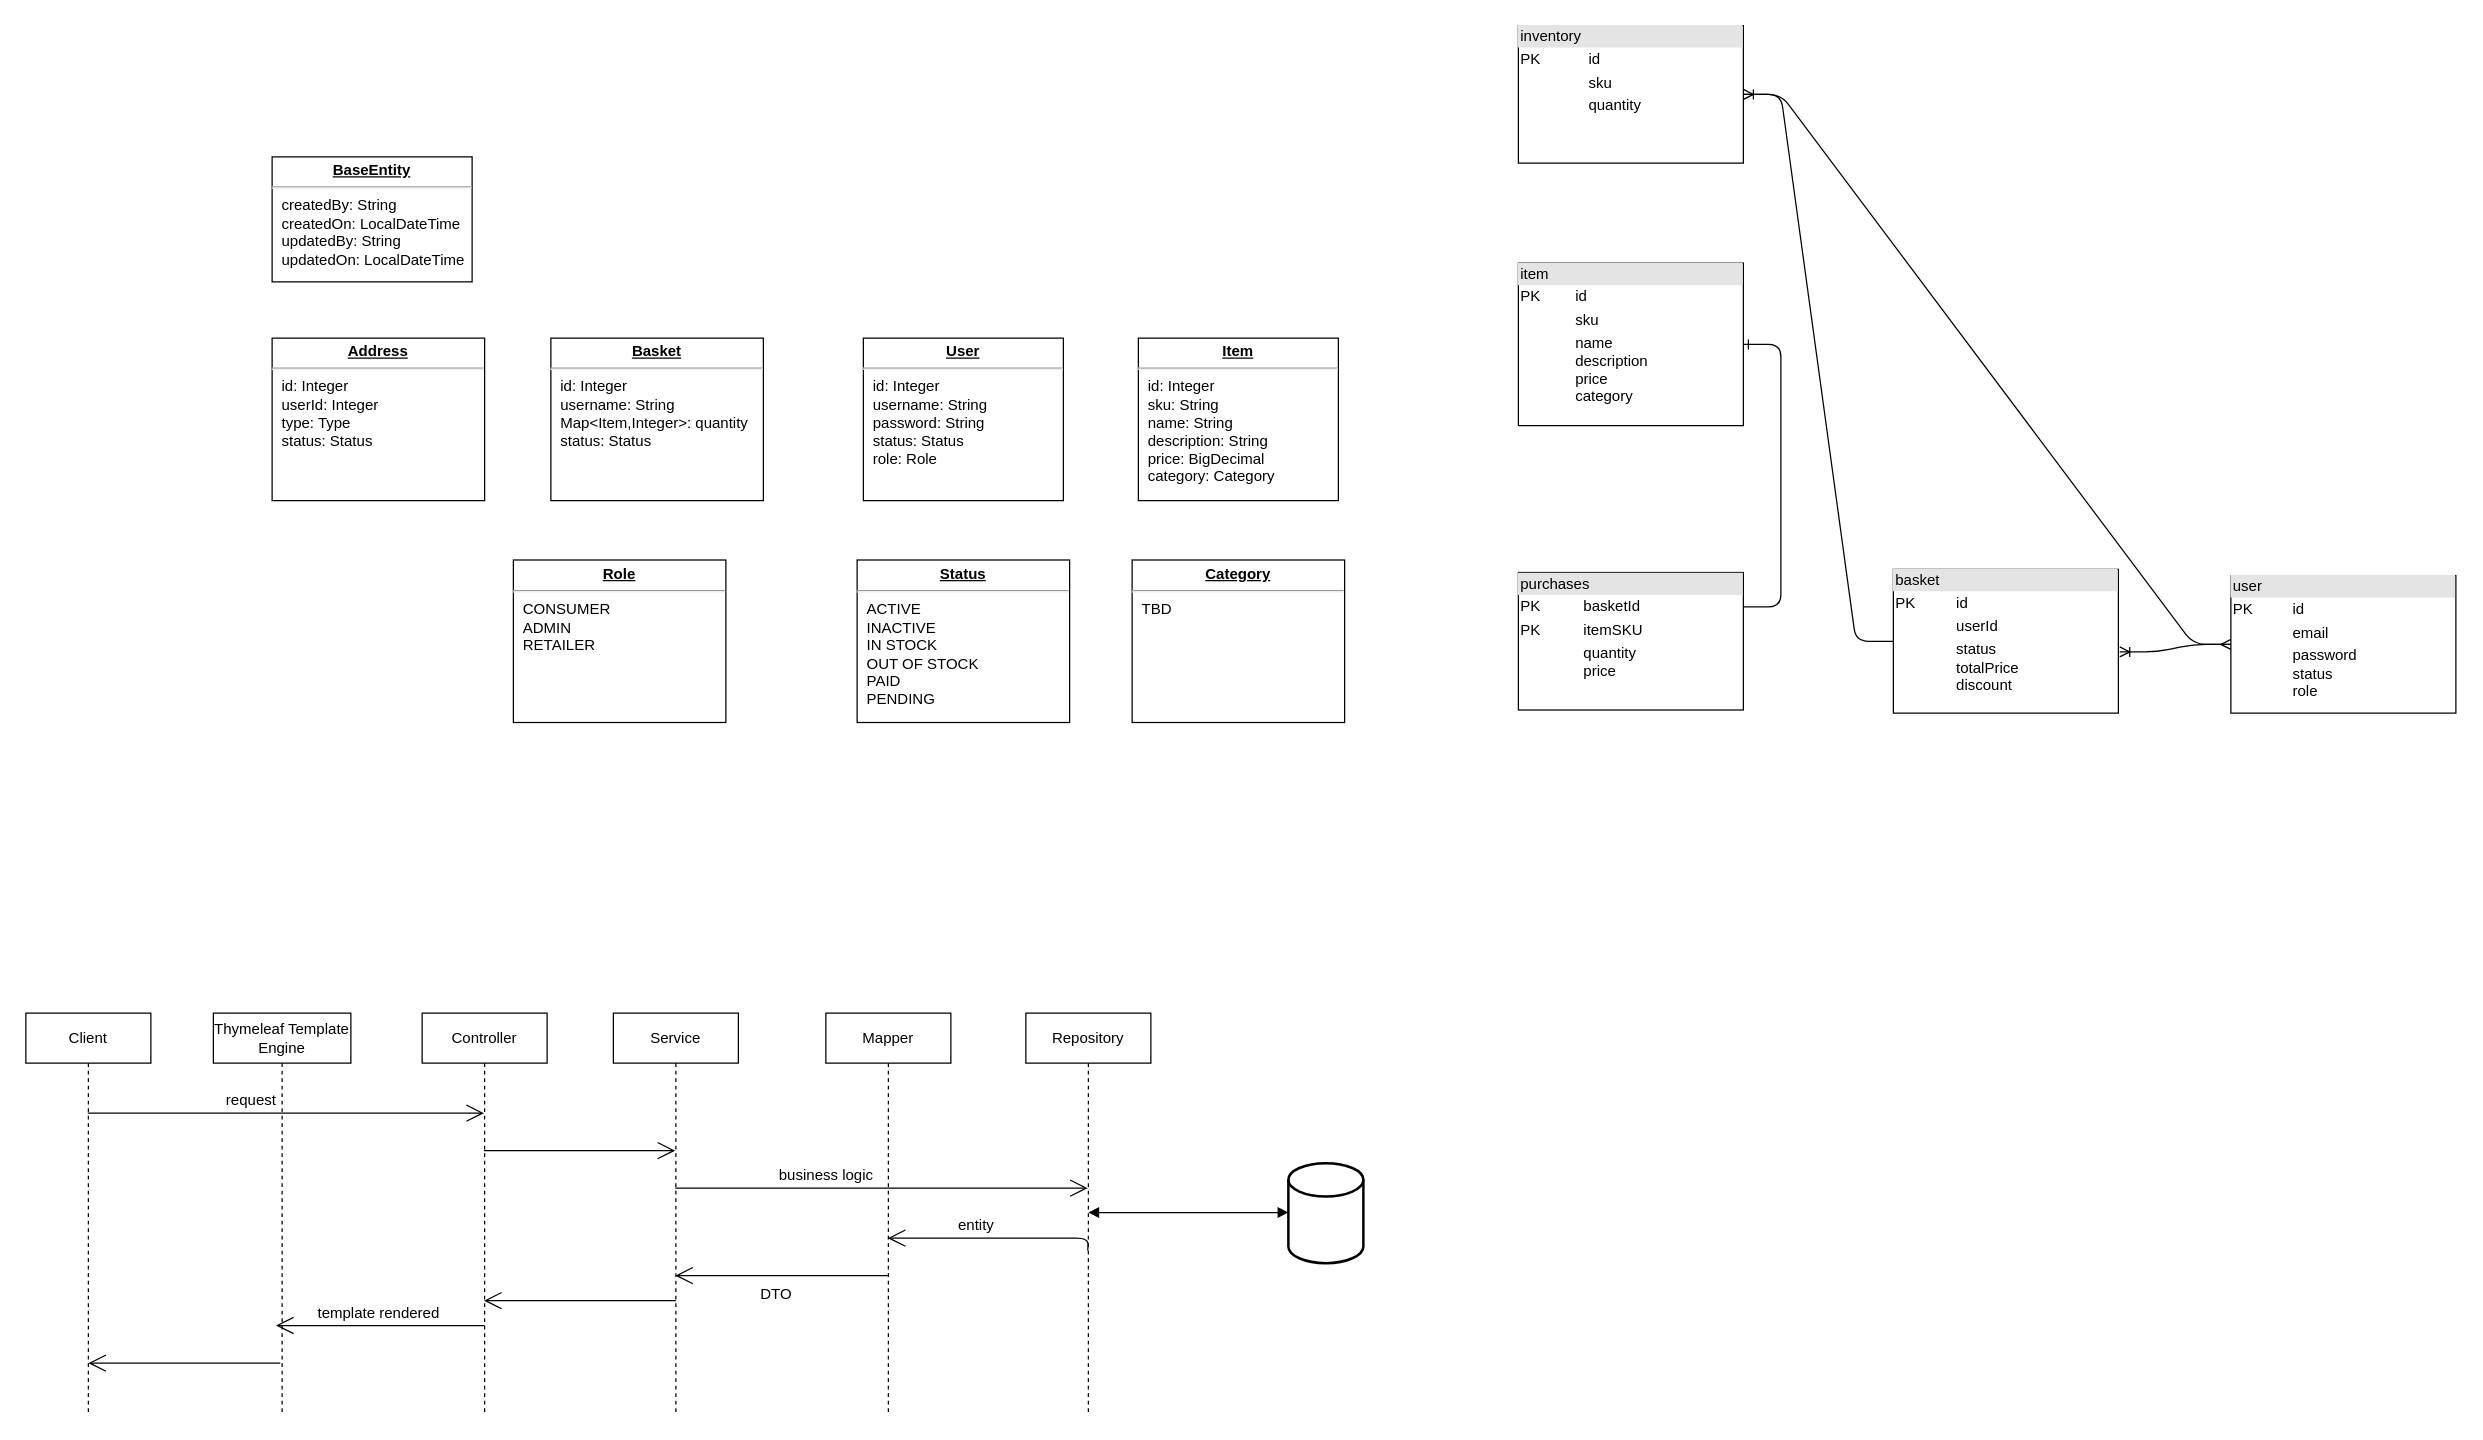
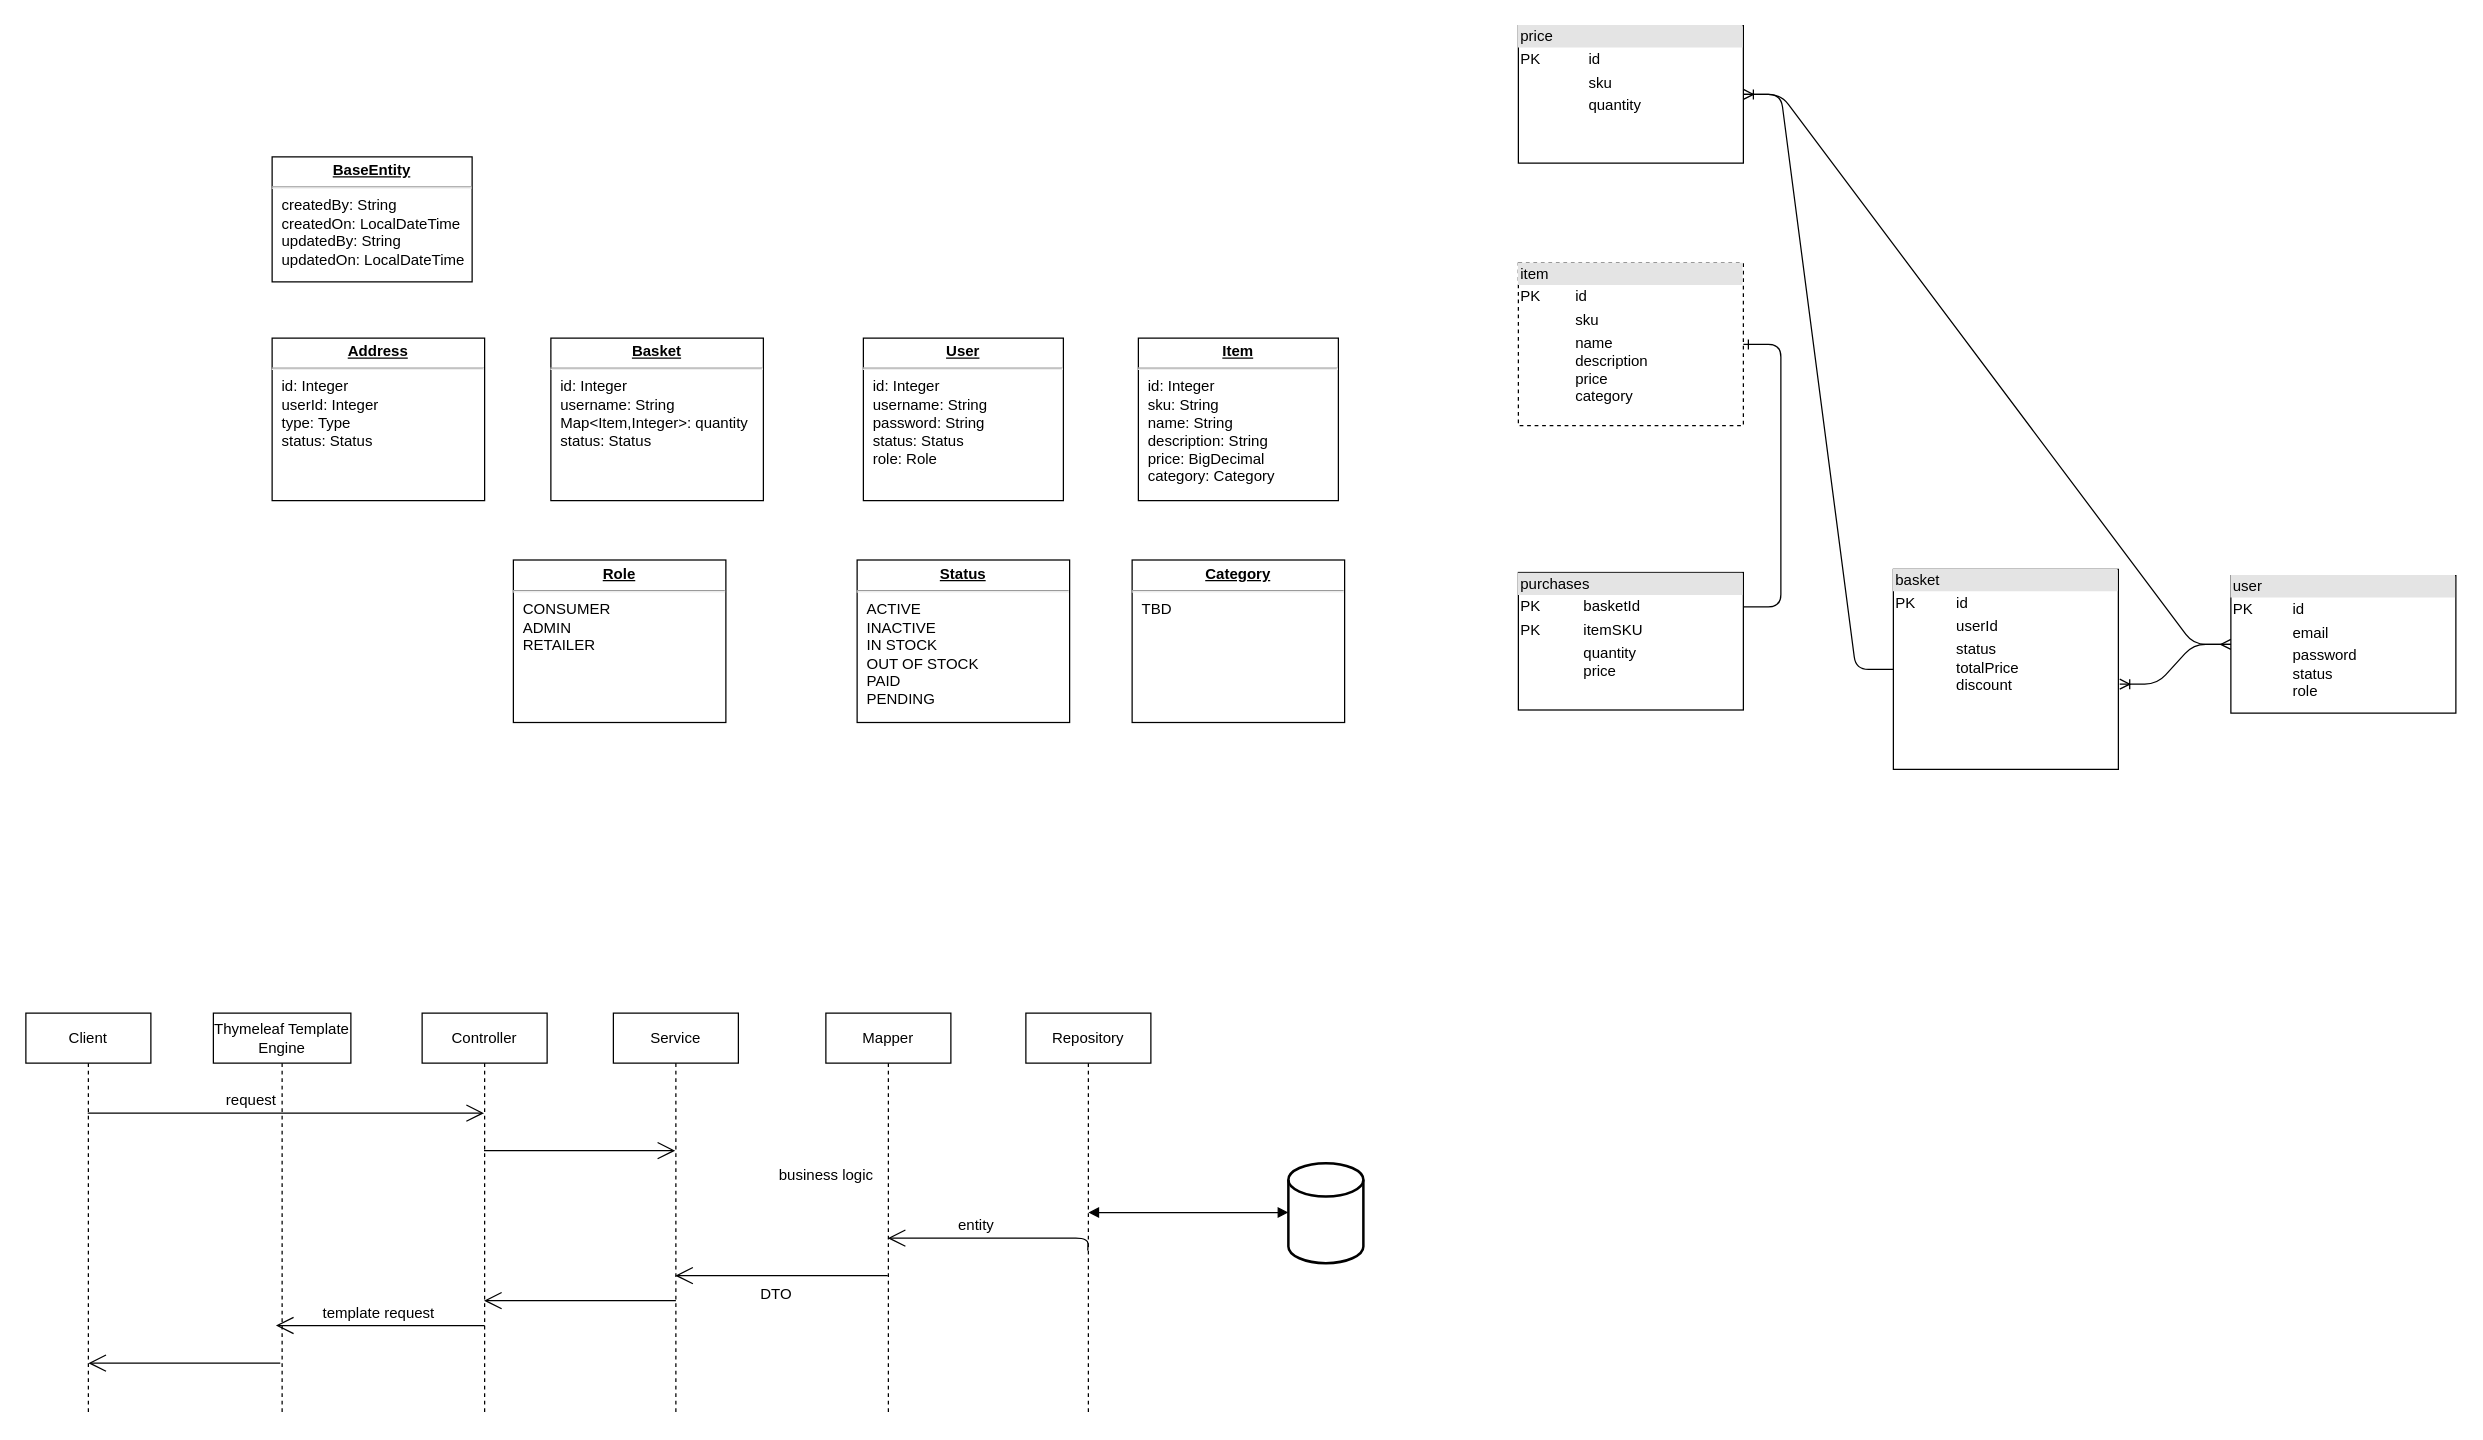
node "inventory PK id sku quantity": label "inventory PK id sku quantity" -> "price PK id sku quantity"
node "item PK id sku name description price category": style solid -> dashed
node "basket PK id userId status totalPrice discount": size 225x144 -> 225x200
edge "Service" -> "Repository": removed
node "template rendered": label "template rendered" -> "template request"
